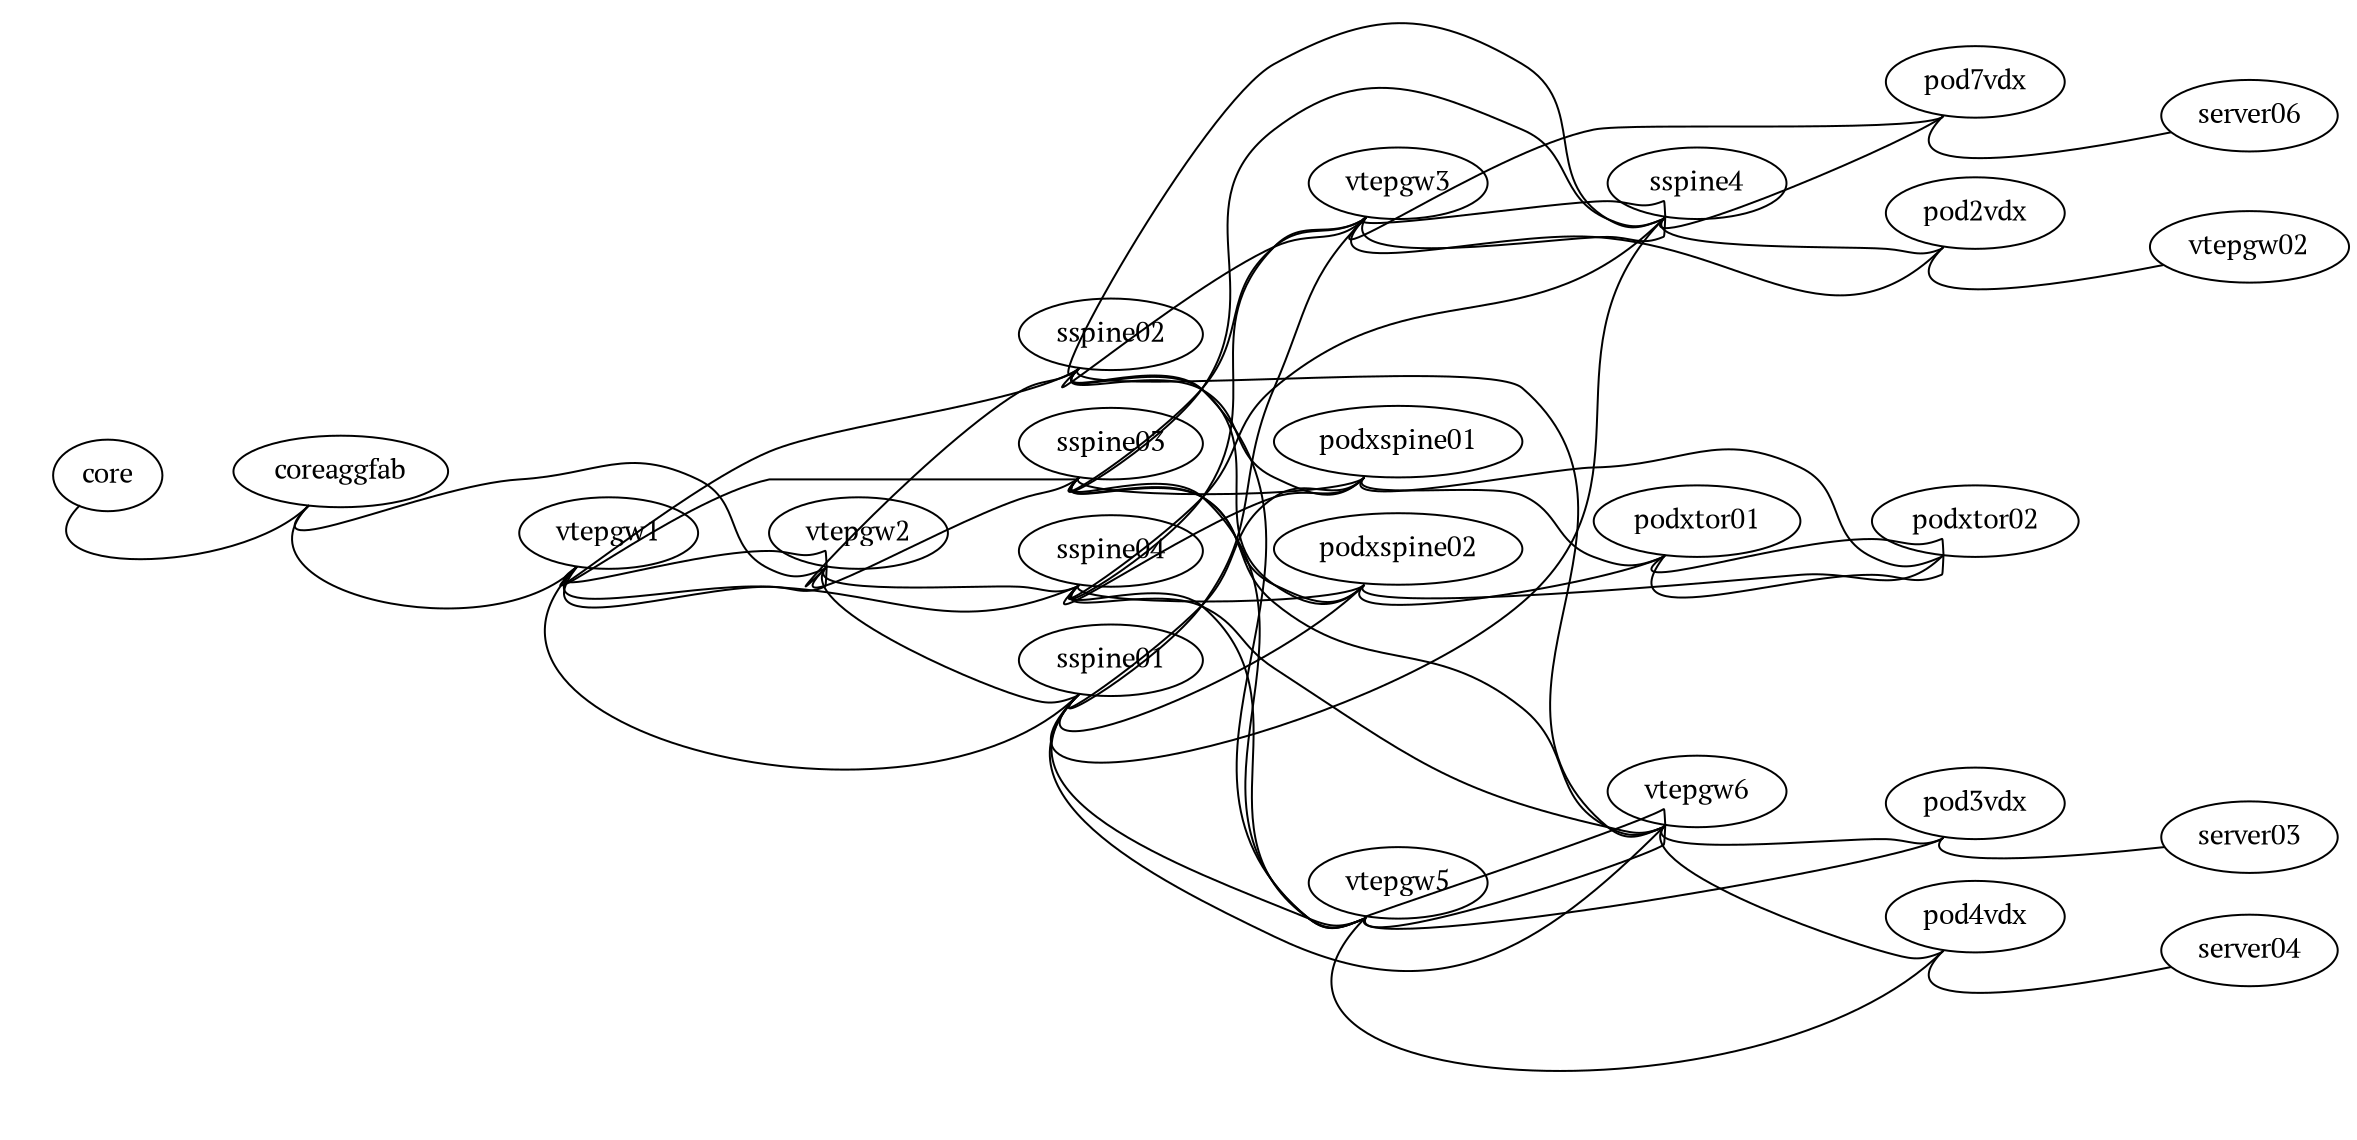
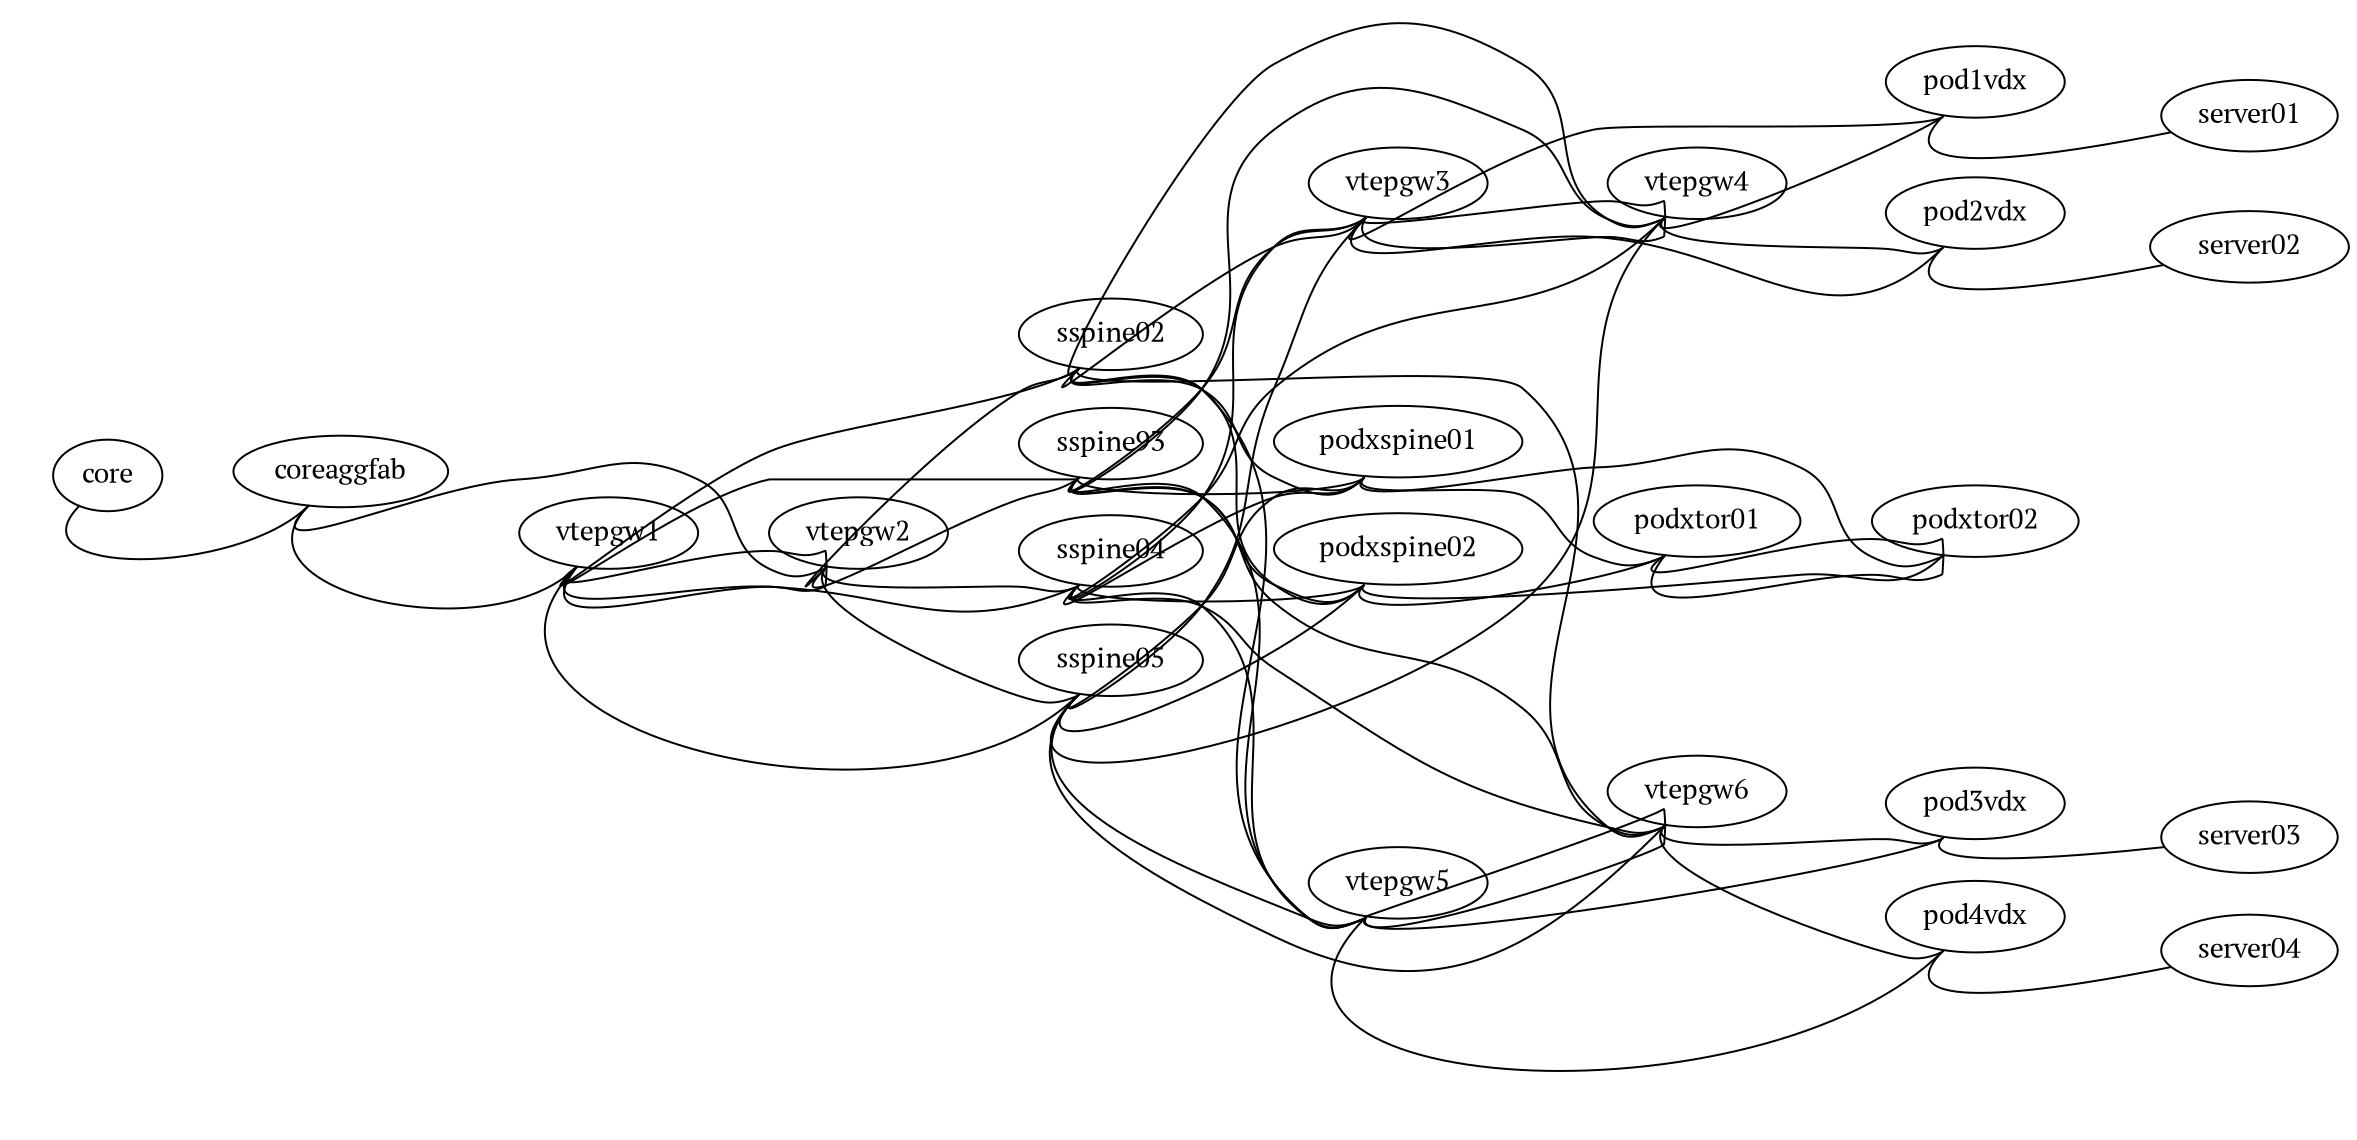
node "pod7vdx": label "pod7vdx" -> "pod1vdx"
node "server06": label "server06" -> "server01"
node "sspine4": label "sspine4" -> "vtepgw4"
node "vtepgw02": label "vtepgw02" -> "server02"
node "sspine03": label "sspine03" -> "sspine93"
node "sspine01": label "sspine01" -> "sspine05"
